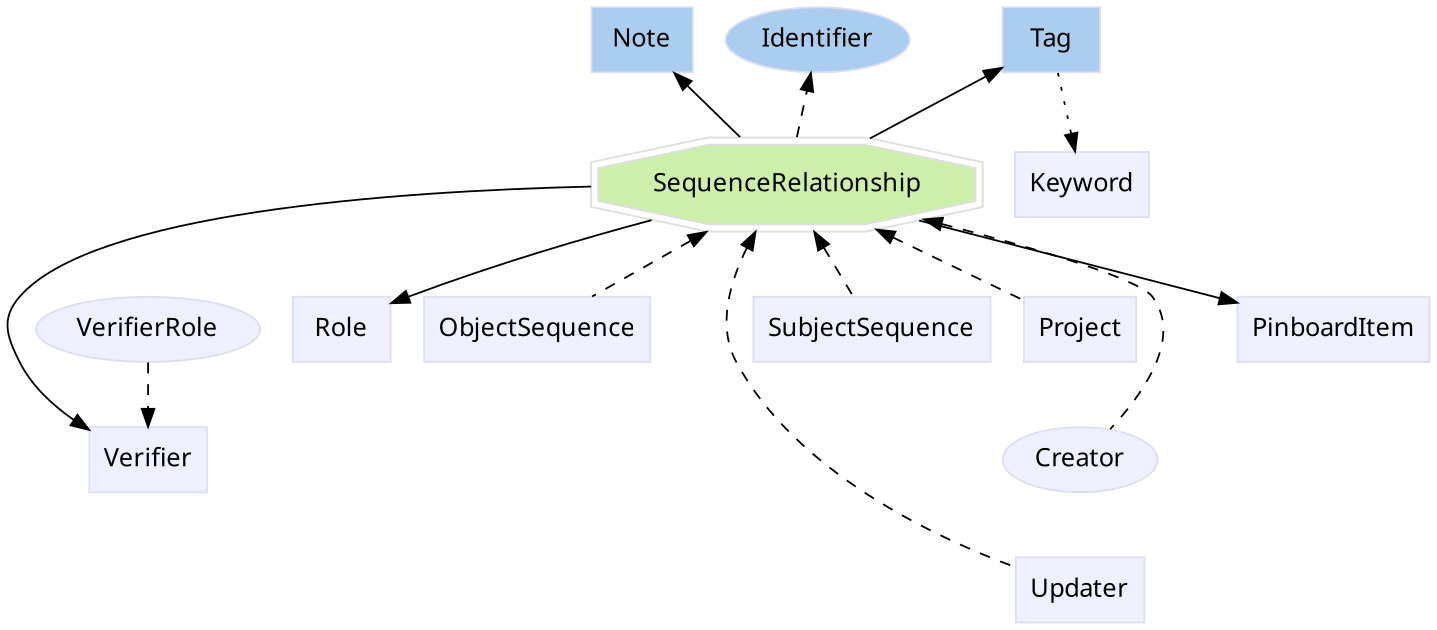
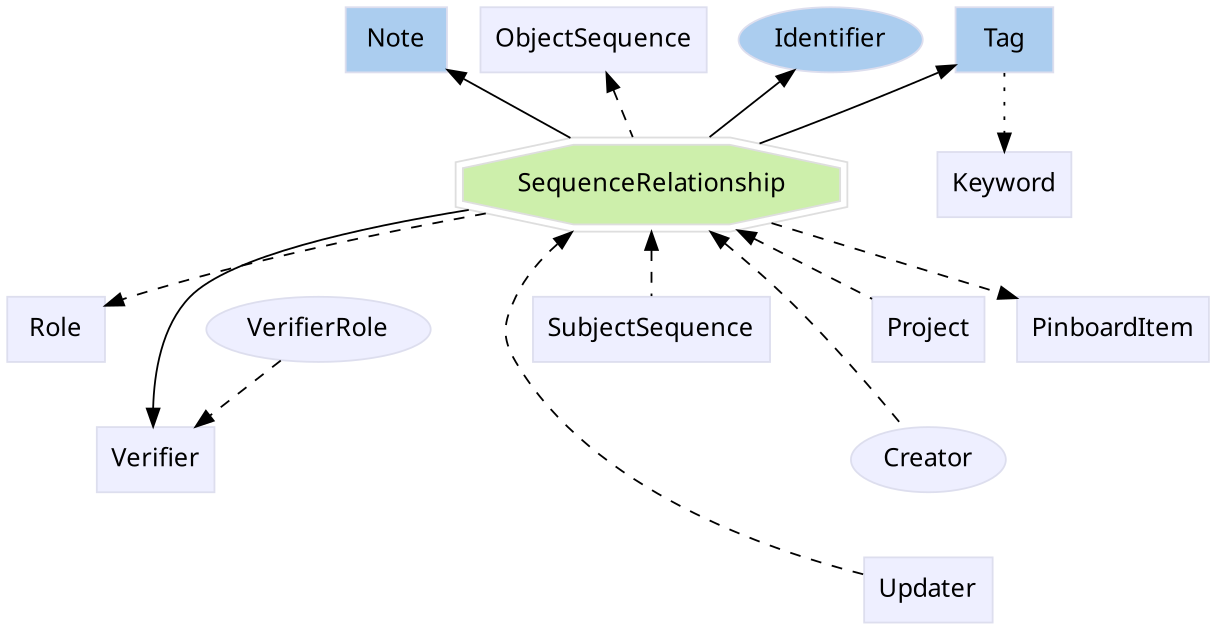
edge "SequenceRelationship" -> "Identifier": style dashed -> solid
edge "SequenceRelationship" -> "Role": style solid -> dashed
edge "SequenceRelationship" -> "PinboardItem": style solid -> dashed
edge "ObjectSequence" -> "SequenceRelationship": reversed
